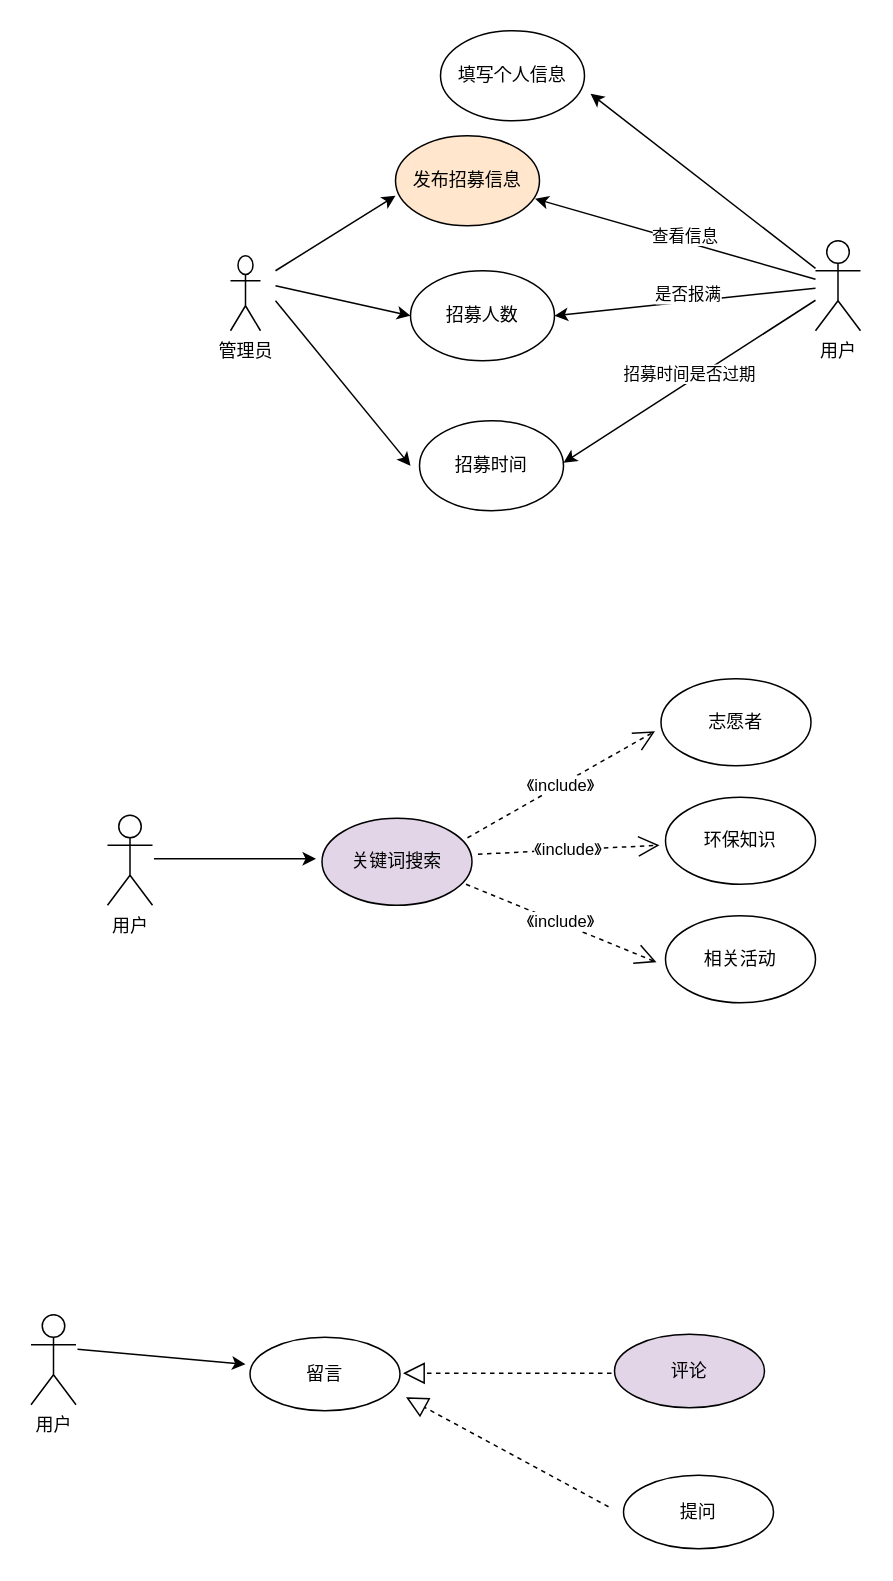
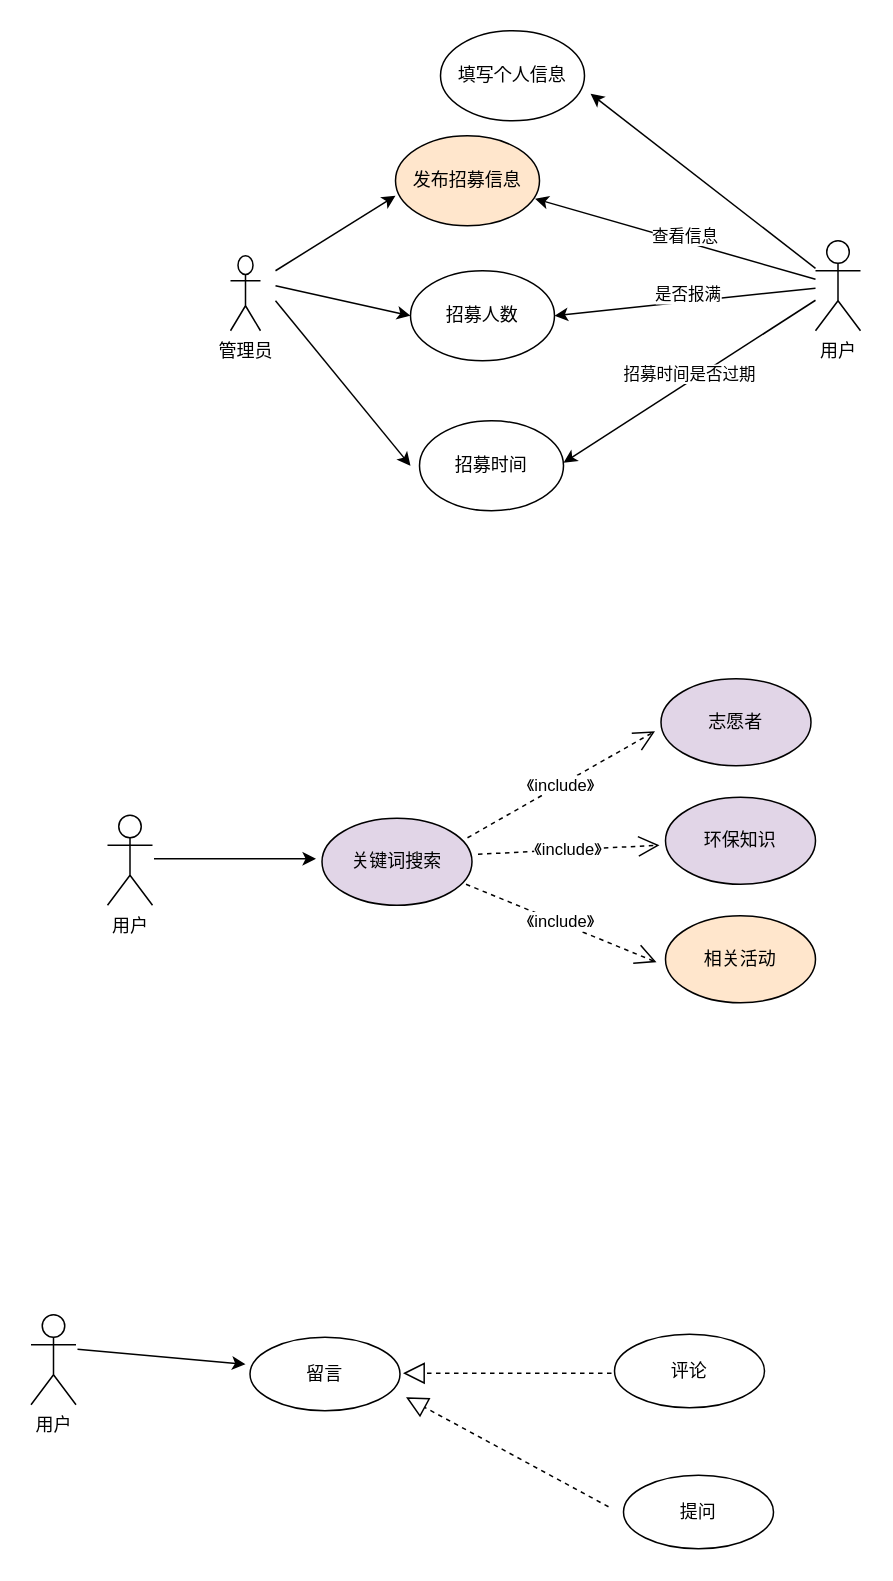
node "志愿者": fillcolor #ffffff -> #e1d5e7
node "环保知识": fillcolor #ffffff -> #e1d5e7
node "相关活动": fillcolor #ffffff -> #ffe6cc
node "评论": fillcolor #e1d5e7 -> #ffffff
